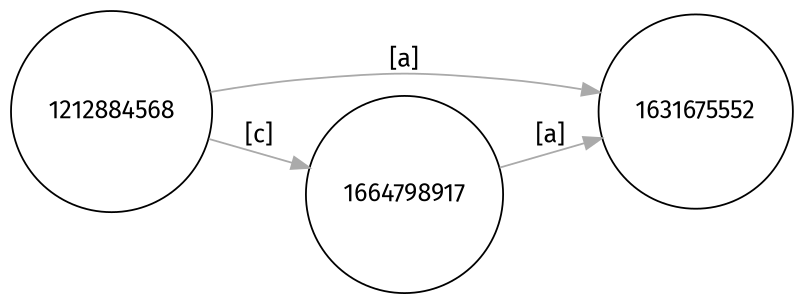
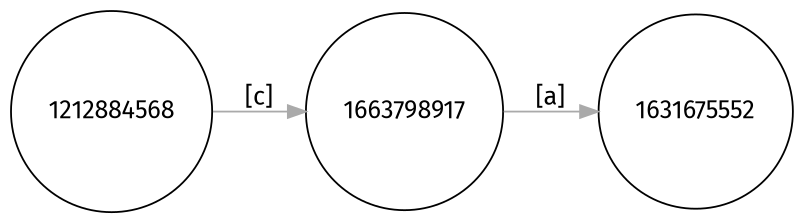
edge "1212884568" -> "1631675552": removed, label "[a]"
node "1664798917": label "1664798917" -> "1663798917"
